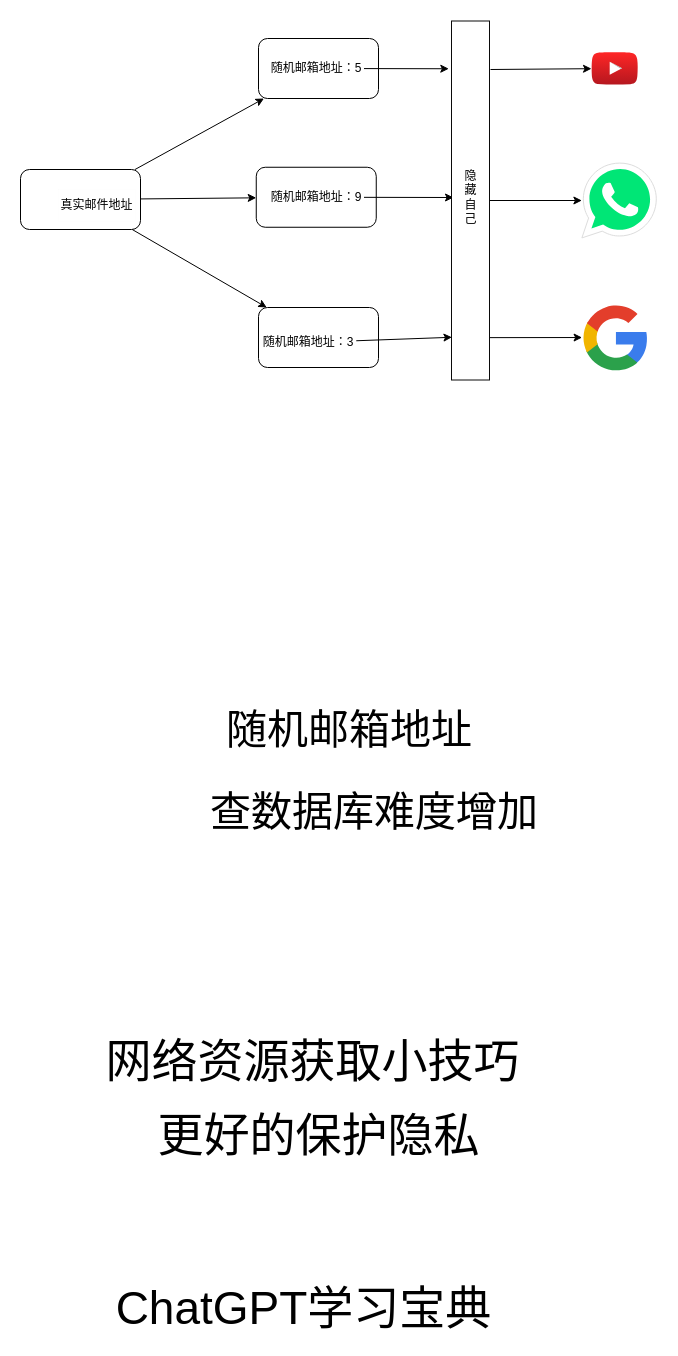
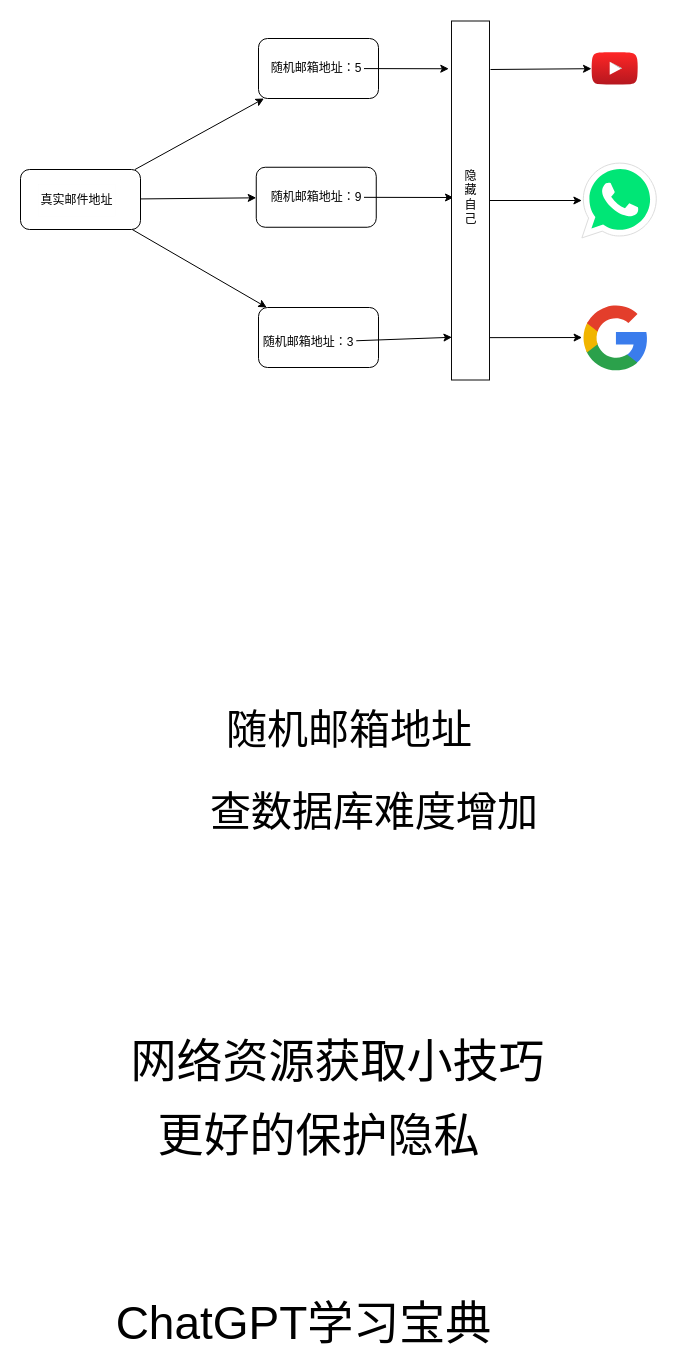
node "真实邮件地址": moved (97, 206) -> (77, 201)
node "网络资源获取小技巧": moved (313, 1062) -> (338, 1062)
node "ChatGPT学习宝典": moved (304, 1309) -> (304, 1324)
